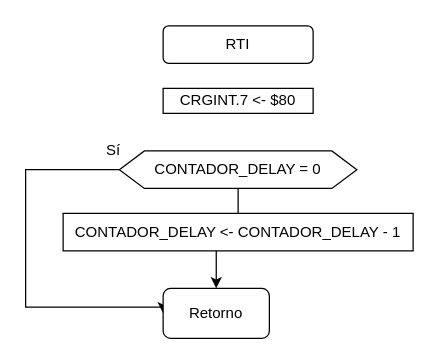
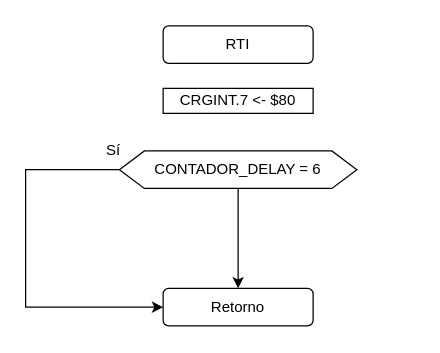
node "CONTADOR_DELAY = 0": label "CONTADOR_DELAY = 0" -> "CONTADOR_DELAY = 6"
node "CONTADOR_DELAY <- CONTADOR_DELAY - 1": removed
node "Retorno": size 106x50 -> 150x38
